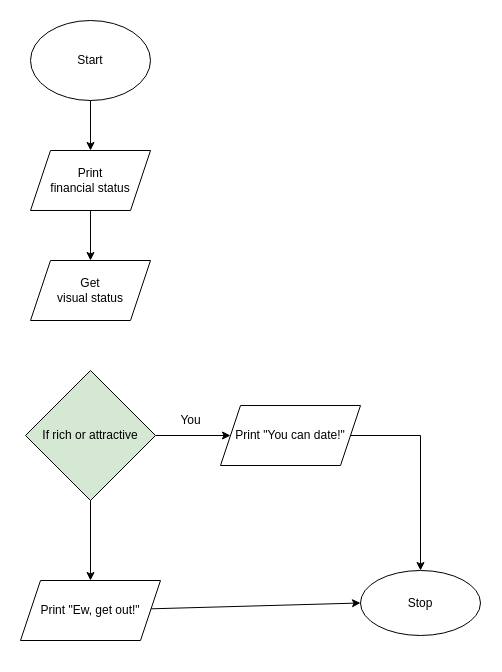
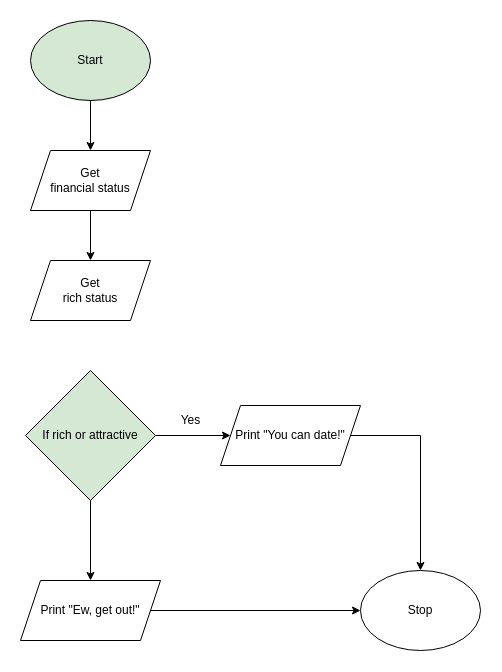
node "Start": fillcolor #ffffff -> #d5e8d4
node "Print financial status": label "Print financial status" -> "Get financial status"
node "Get visual status": label "Get visual status" -> "Get rich status"
node "You": label "You" -> "Yes"
node "Stop": size 120x65 -> 120x80
